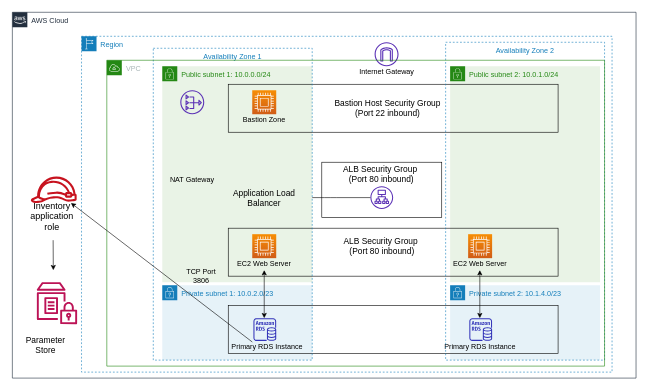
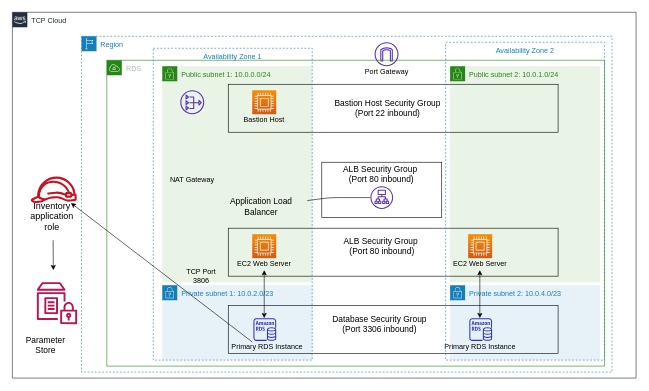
node "AWS Cloud": label "AWS Cloud" -> "TCP Cloud"
node "VPC": label "VPC" -> "RDS"
node "Internet Gateway": label "Internet Gateway" -> "Port Gateway"
node "Bastion Zone": label "Bastion Zone" -> "Bastion Host"
node "Application Load Balancer": moved (264, 198) -> (261, 207)
node "Private subnet 2: 10.1.4.0/23": label "Private subnet 2: 10.1.4.0/23" -> "Private subnet 2: 10.0.4.0/23"
node "Database Security Group (Port 3306 inbound)": added
